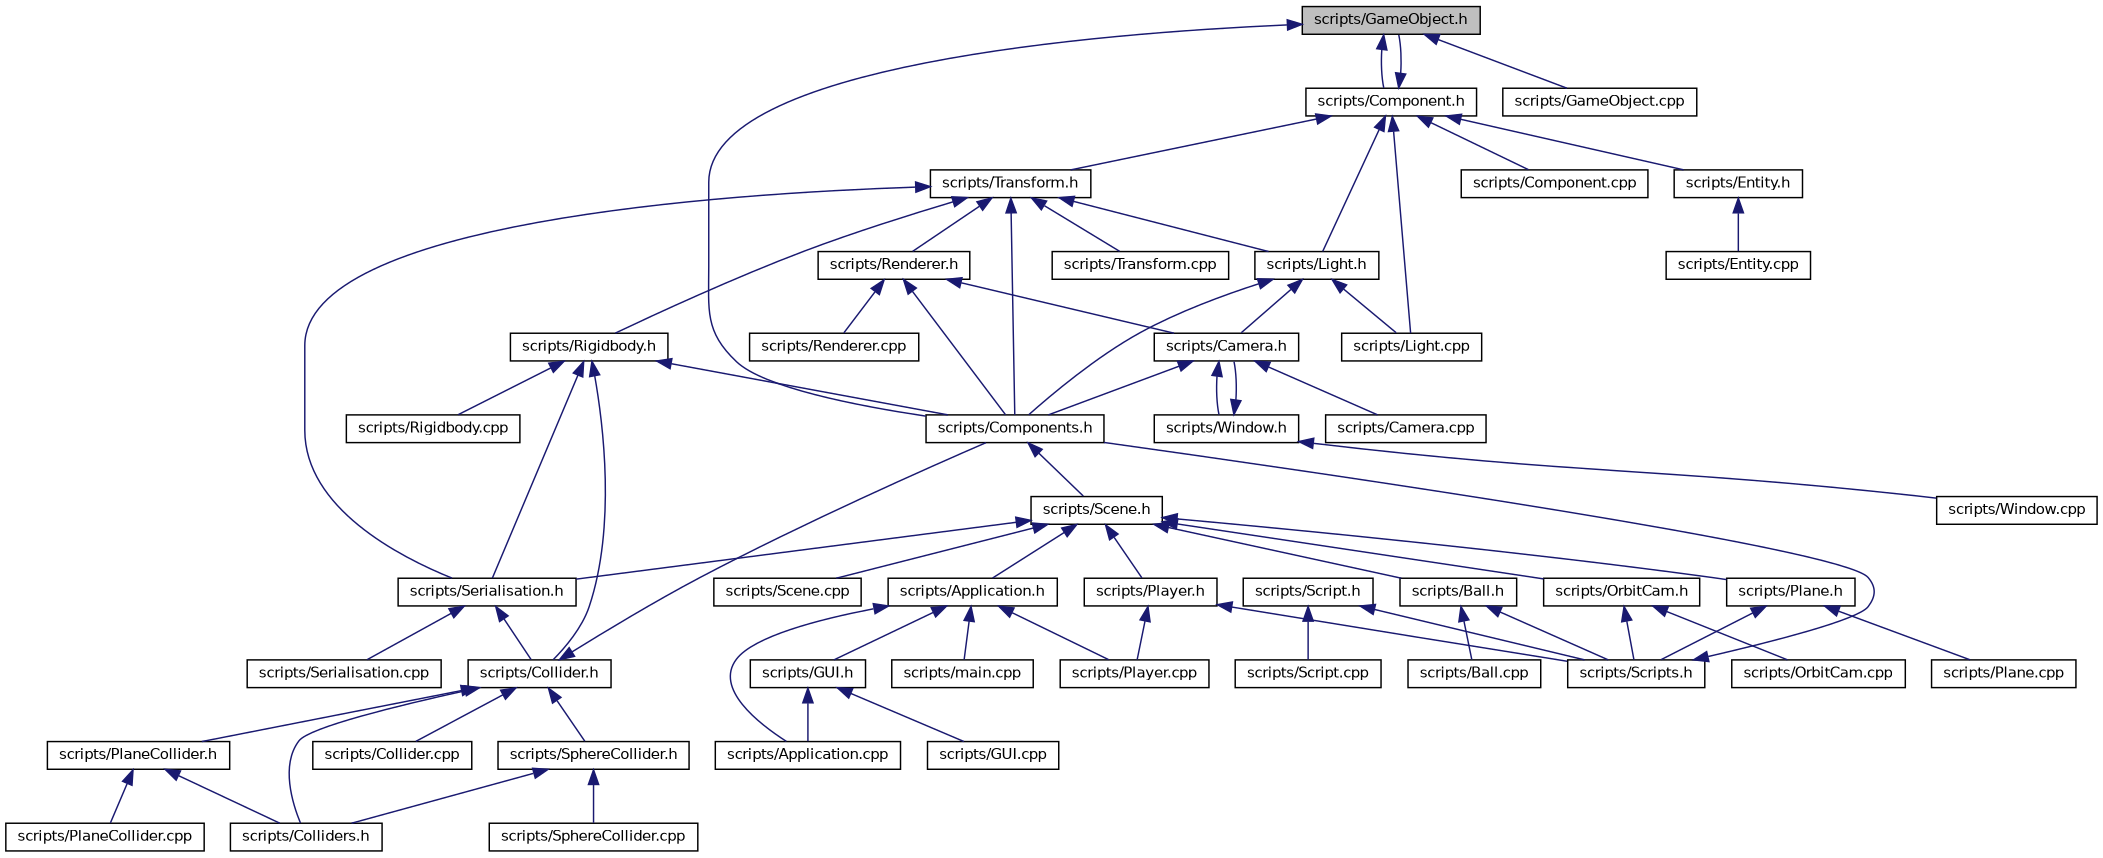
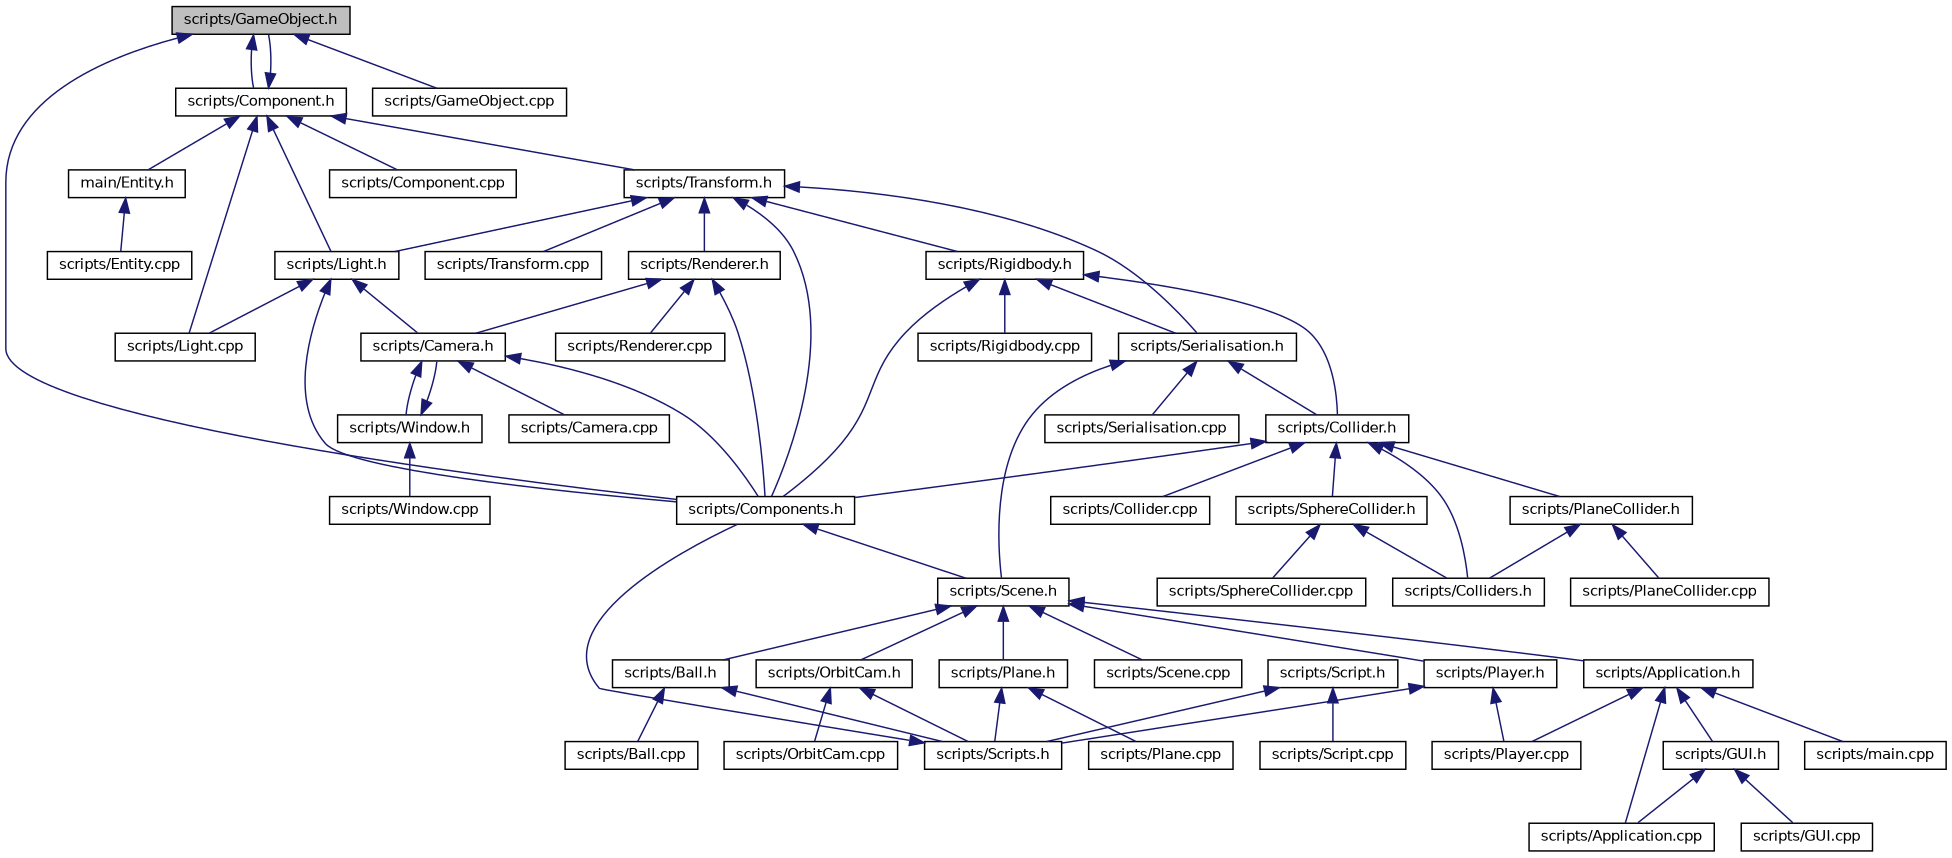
node "scripts/Entity.h": label "scripts/Entity.h" -> "main/Entity.h"
edge "scripts/Serialisation.h" -> "scripts/Scene.h": reversed
